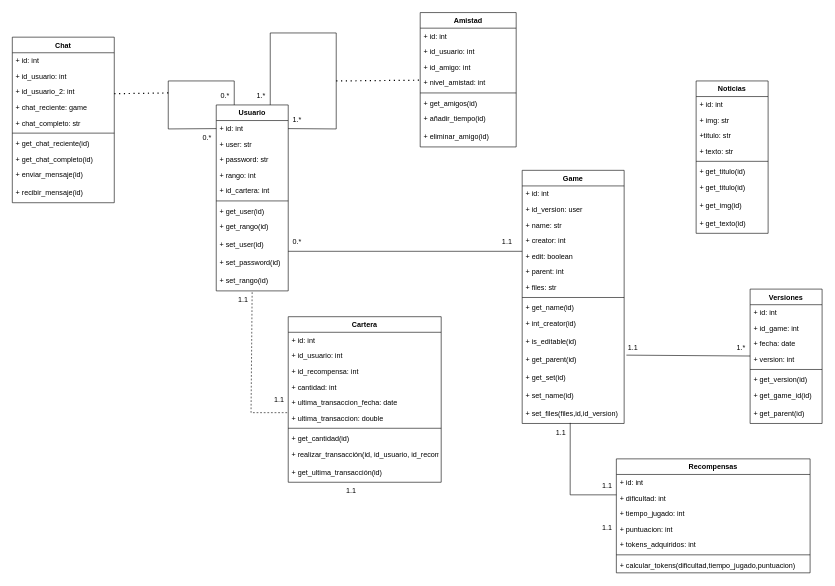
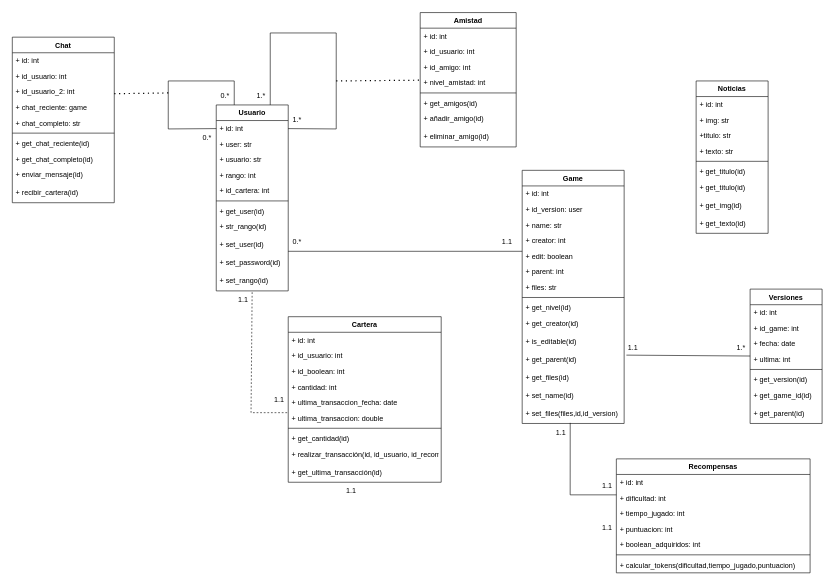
node "+ añadir_tiempo(id)": label "+ añadir_tiempo(id)" -> "+ añadir_amigo(id)"
node "+ password: str": label "+ password: str" -> "+ usuario: str"
node "+ recibir_mensaje(id)": label "+ recibir_mensaje(id)" -> "+ recibir_cartera(id)"
node "+ get_rango(id)": label "+ get_rango(id)" -> "+ str_rango(id)"
node "+ get_name(id)": label "+ get_name(id)" -> "+ get_nivel(id)"
node "+ int_creator(id)": label "+ int_creator(id)" -> "+ get_creator(id)"
node "+ version: int": label "+ version: int" -> "+ ultima: int"
node "+ id_recompensa: int": label "+ id_recompensa: int" -> "+ id_boolean: int"
node "+ get_set(id)": label "+ get_set(id)" -> "+ get_files(id)"
node "+ tokens_adquiridos: int": label "+ tokens_adquiridos: int" -> "+ boolean_adquiridos: int"
